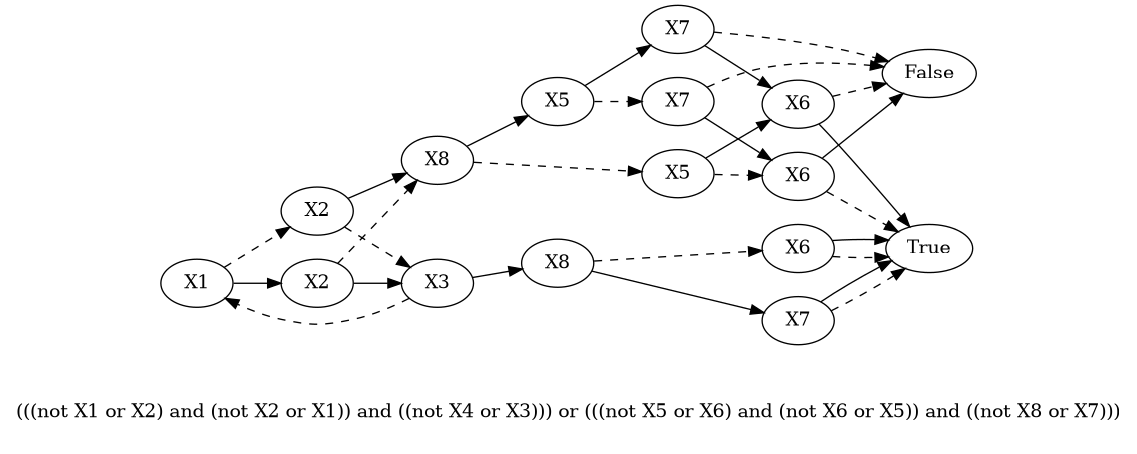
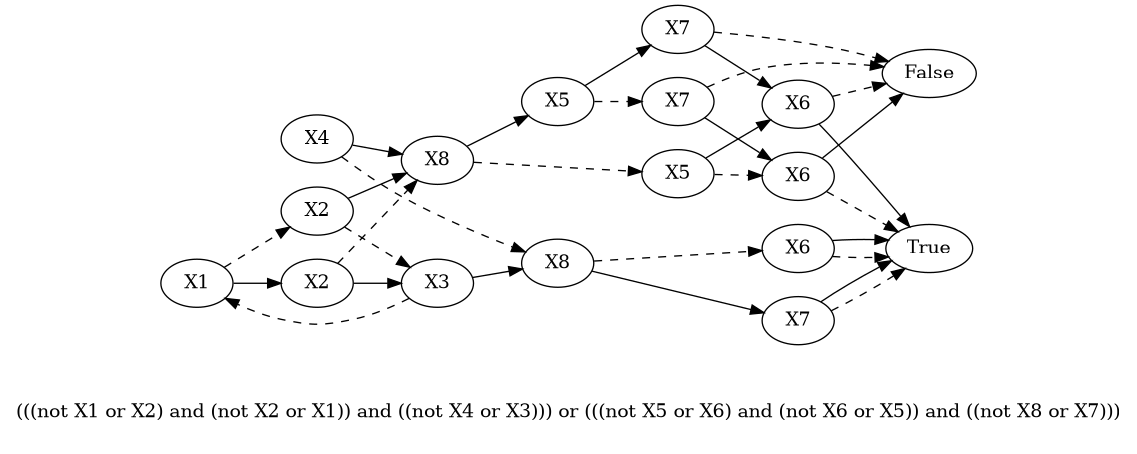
node "X4": added
